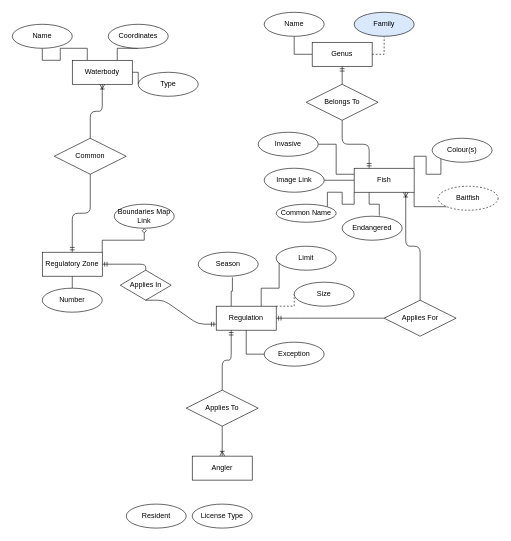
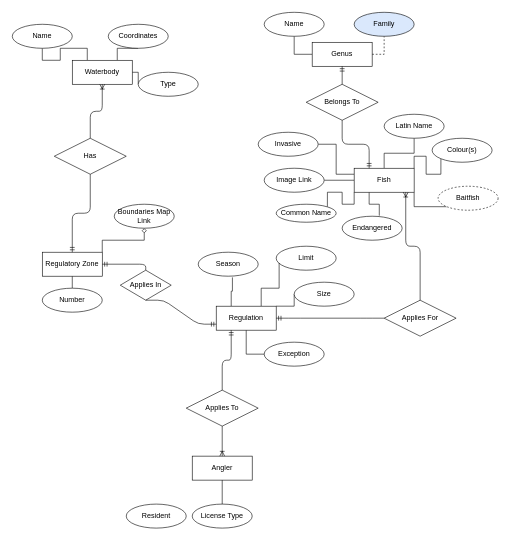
node "Latin Name": added
edge "Latin Name" -- "Fish": added
node "Common": label "Common" -> "Has"
edge "Size" -- "Regulation": style dashed -> solid
edge "Angler" -- "License Type": added
